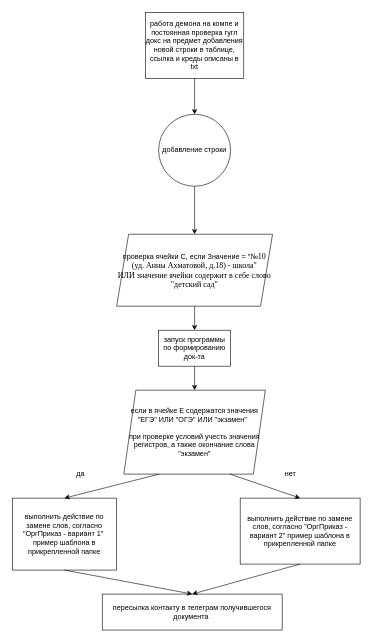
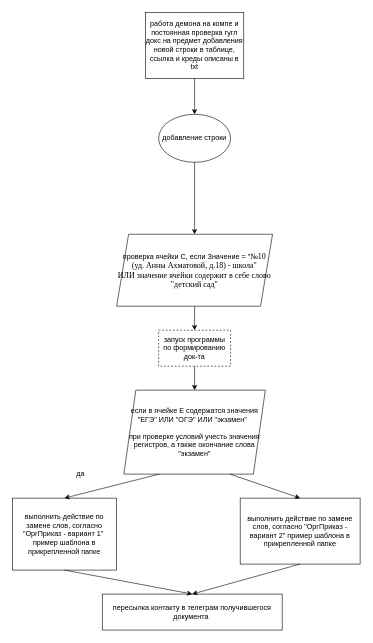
node "добавление строки": size 72x72 -> 72x48
node "запуск программы по формированию док-та": style solid -> dashed
node "нет": removed
